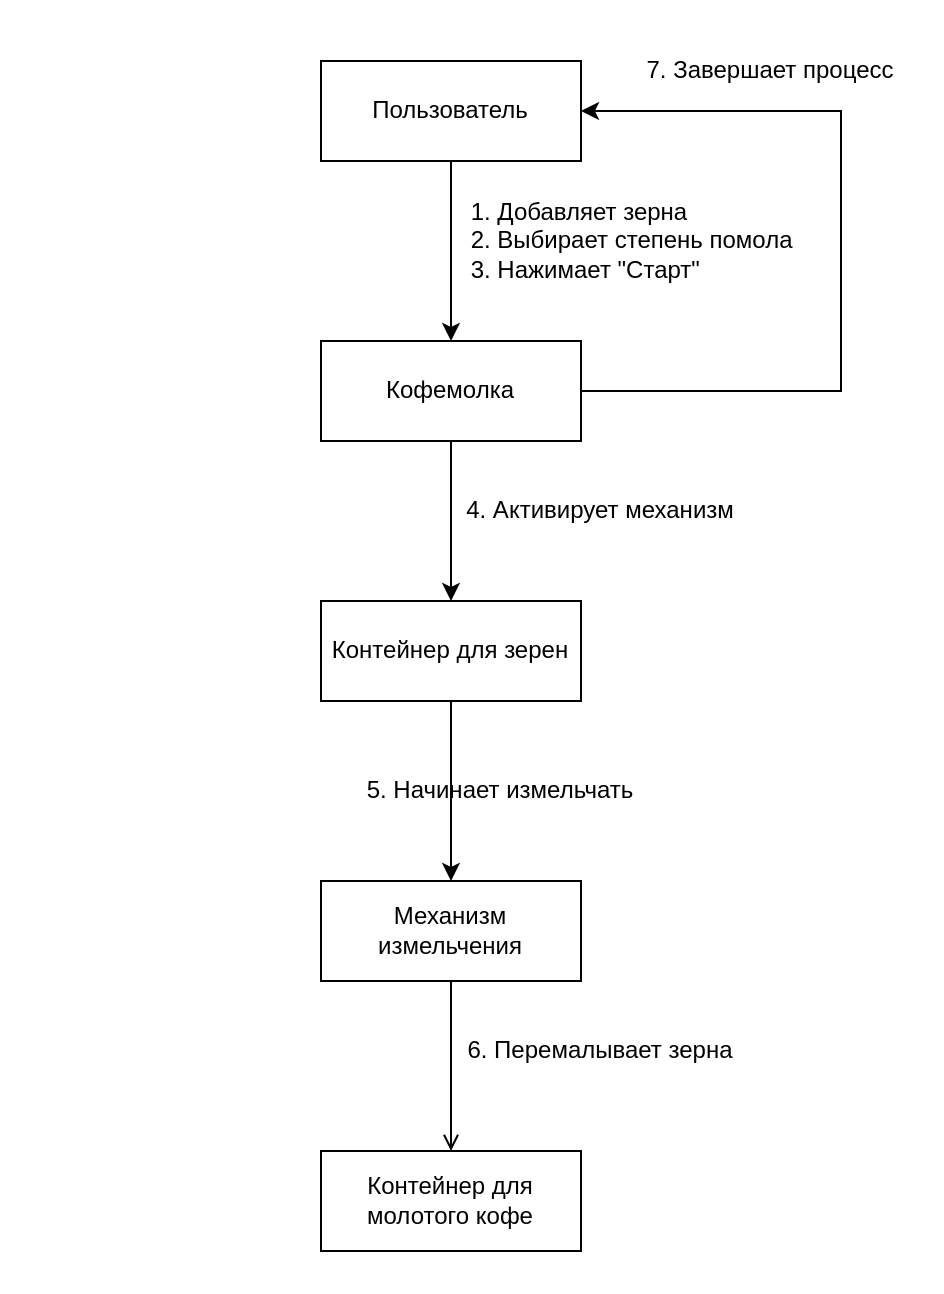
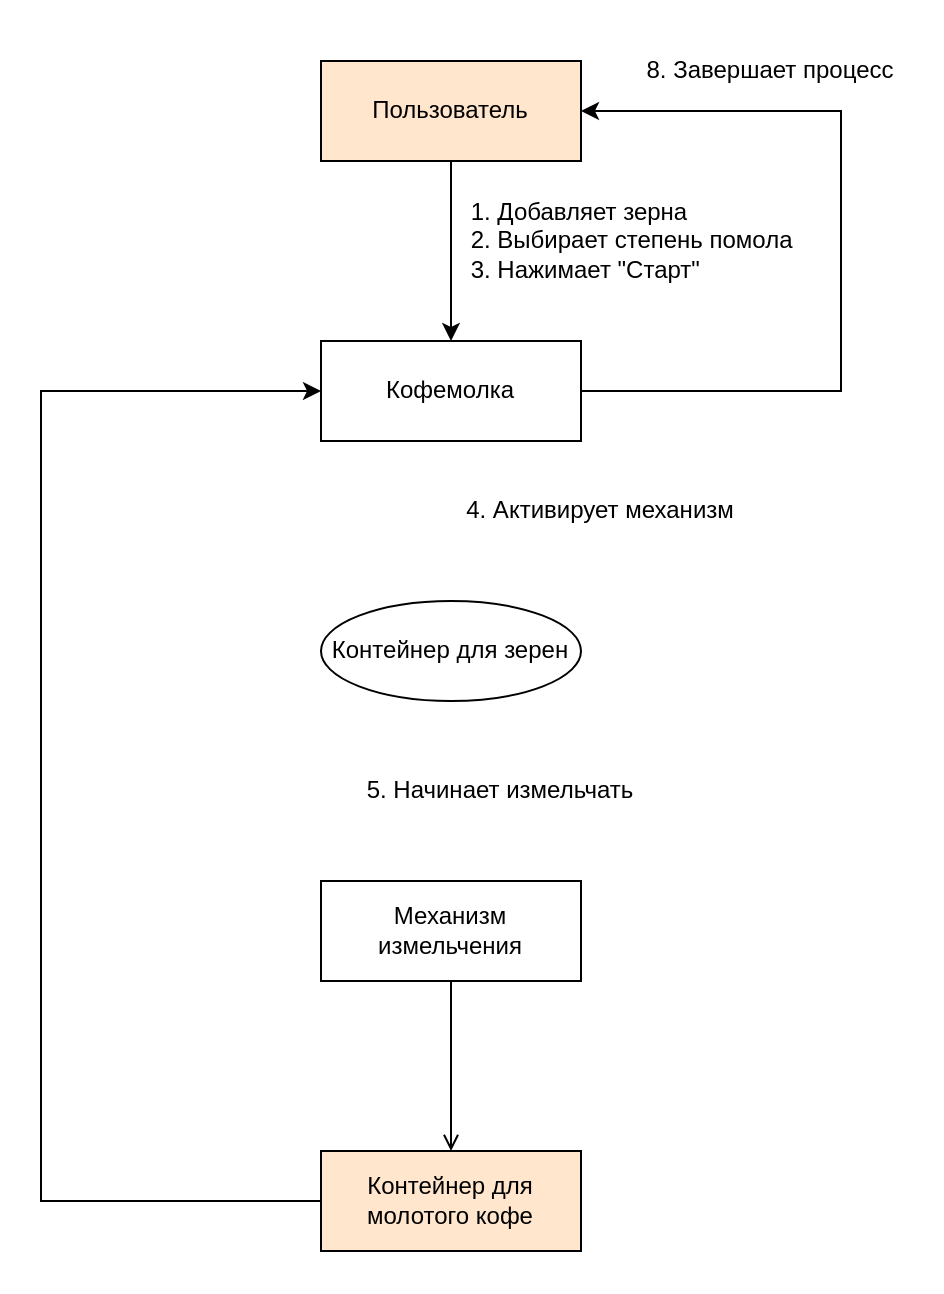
node "7. Завершает процесс": label "7. Завершает процесс" -> "8. Завершает процесс"
node "Пользователь": fillcolor #ffffff -> #ffe6cc
edge "Кофемолка" -> "Контейнер для зерен": removed
node "Контейнер для зерен": shape rectangle -> ellipse
edge "Контейнер для зерен" -> "Механизм измельчения": removed
edge "Контейнер для молотого кофе" -> "Кофемолка": added
node "6. Перемалывает зерна": removed
node "Контейнер для молотого кофе": fillcolor #ffffff -> #ffe6cc
